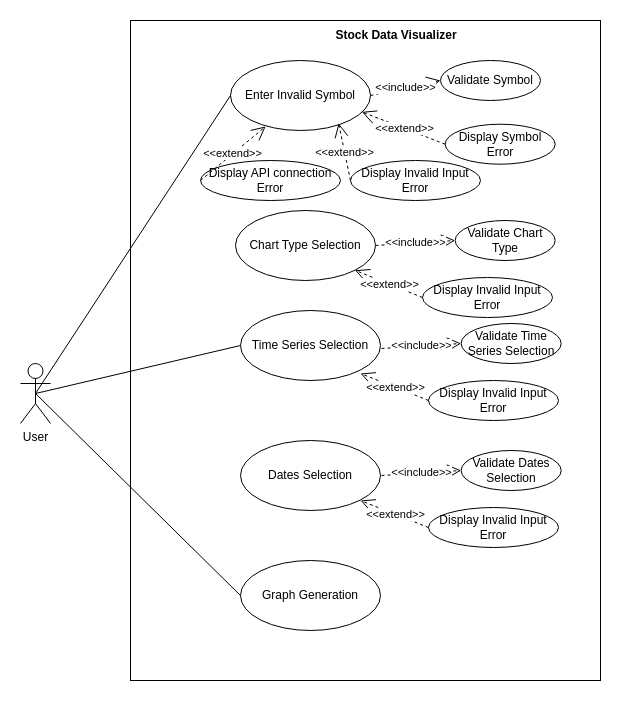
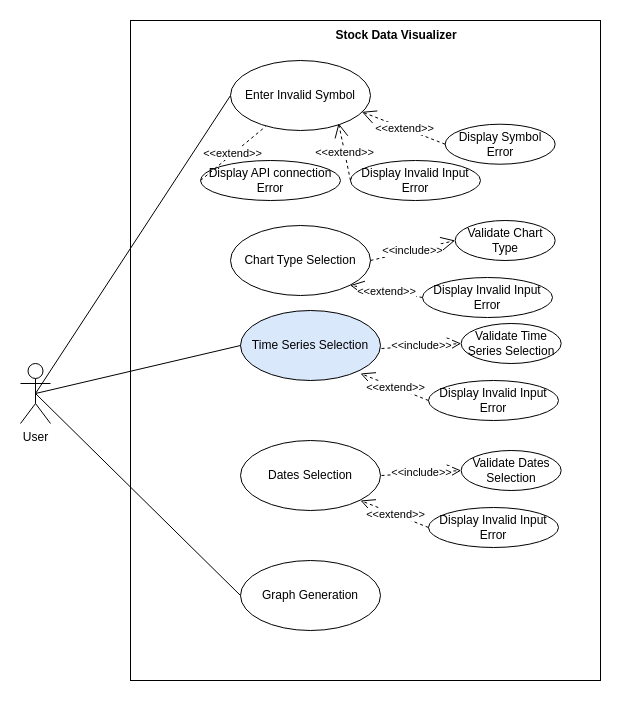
node "Validate Symbol": removed
edge "Enter Invalid Symbol" -> "Validate Symbol": removed, label "<<include>>"
edge "Display API connection Error" -> "Enter Invalid Symbol": arrowhead open -> none
node "Chart Type Selection": moved (306, 246) -> (301, 261)
node "Time Series Selection": fillcolor #ffffff -> #dae8fc
